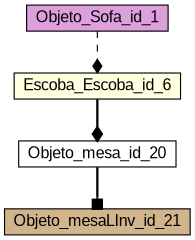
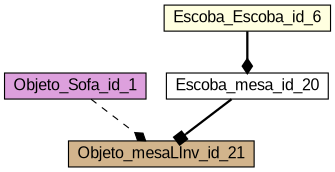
edge "Objeto_Sofa_id_1" -> "Escoba_Escoba_id_6": now "Objeto_Sofa_id_1" -> "Objeto_mesaLInv_id_21"
node "Objeto_mesa_id_20": label "Objeto_mesa_id_20" -> "Escoba_mesa_id_20"
